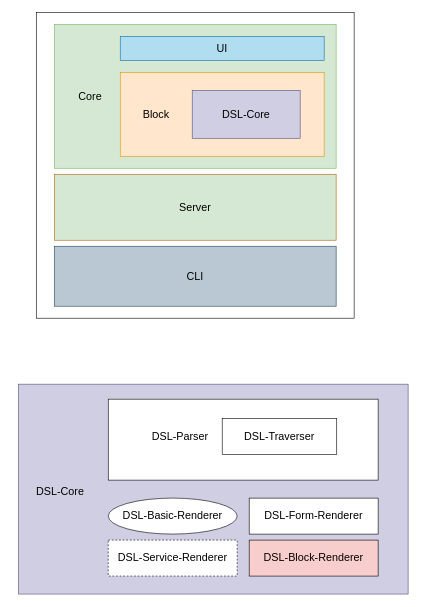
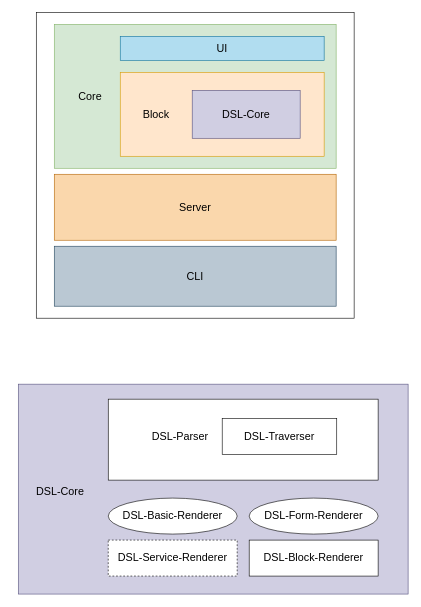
node "Server": fillcolor #d5e8d4 -> #fad7ac
node "DSL-Form-Renderer": shape rectangle -> ellipse
node "DSL-Block-Renderer": fillcolor #f8cecc -> #ffffff
